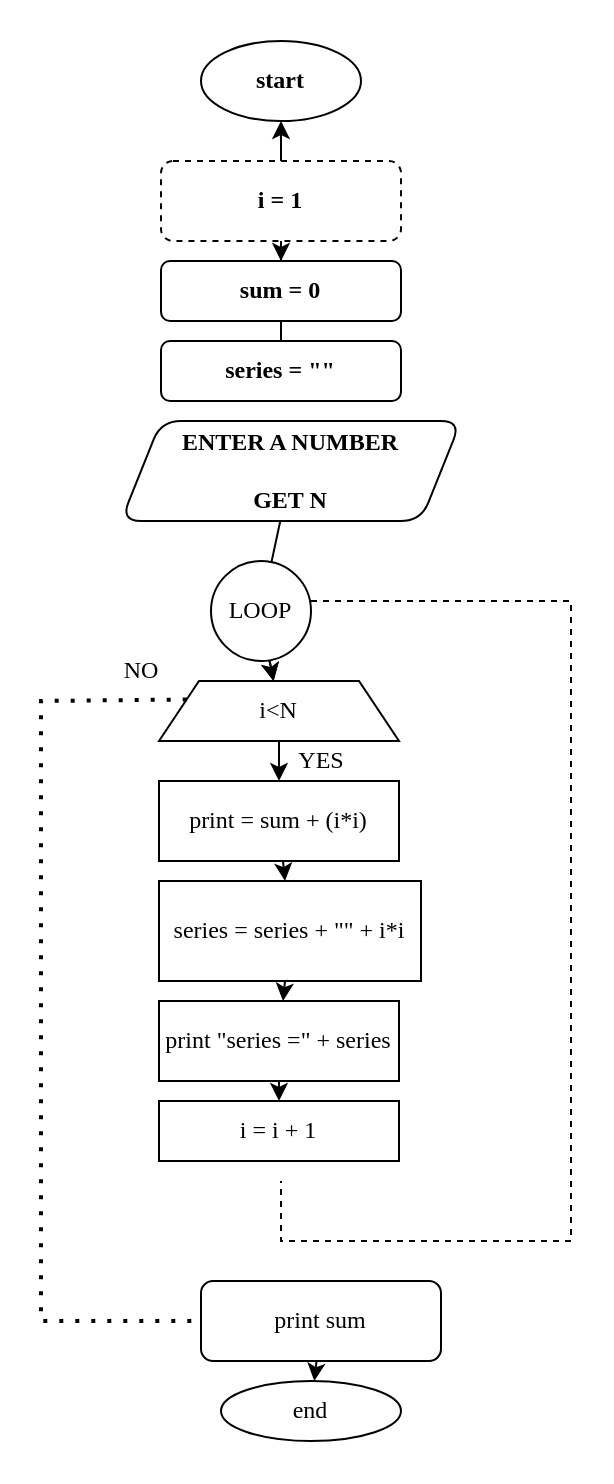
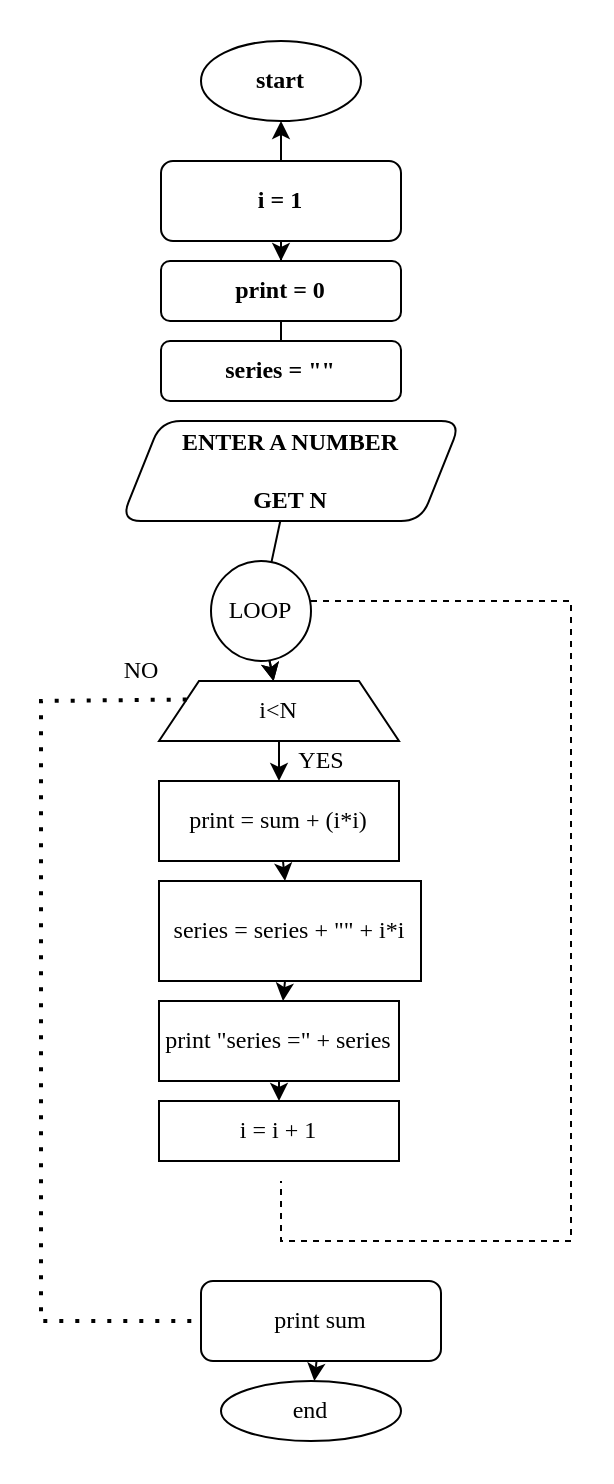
node "i = 1": style dashed -> solid
node "sum = 0": label "sum = 0" -> "print = 0"
